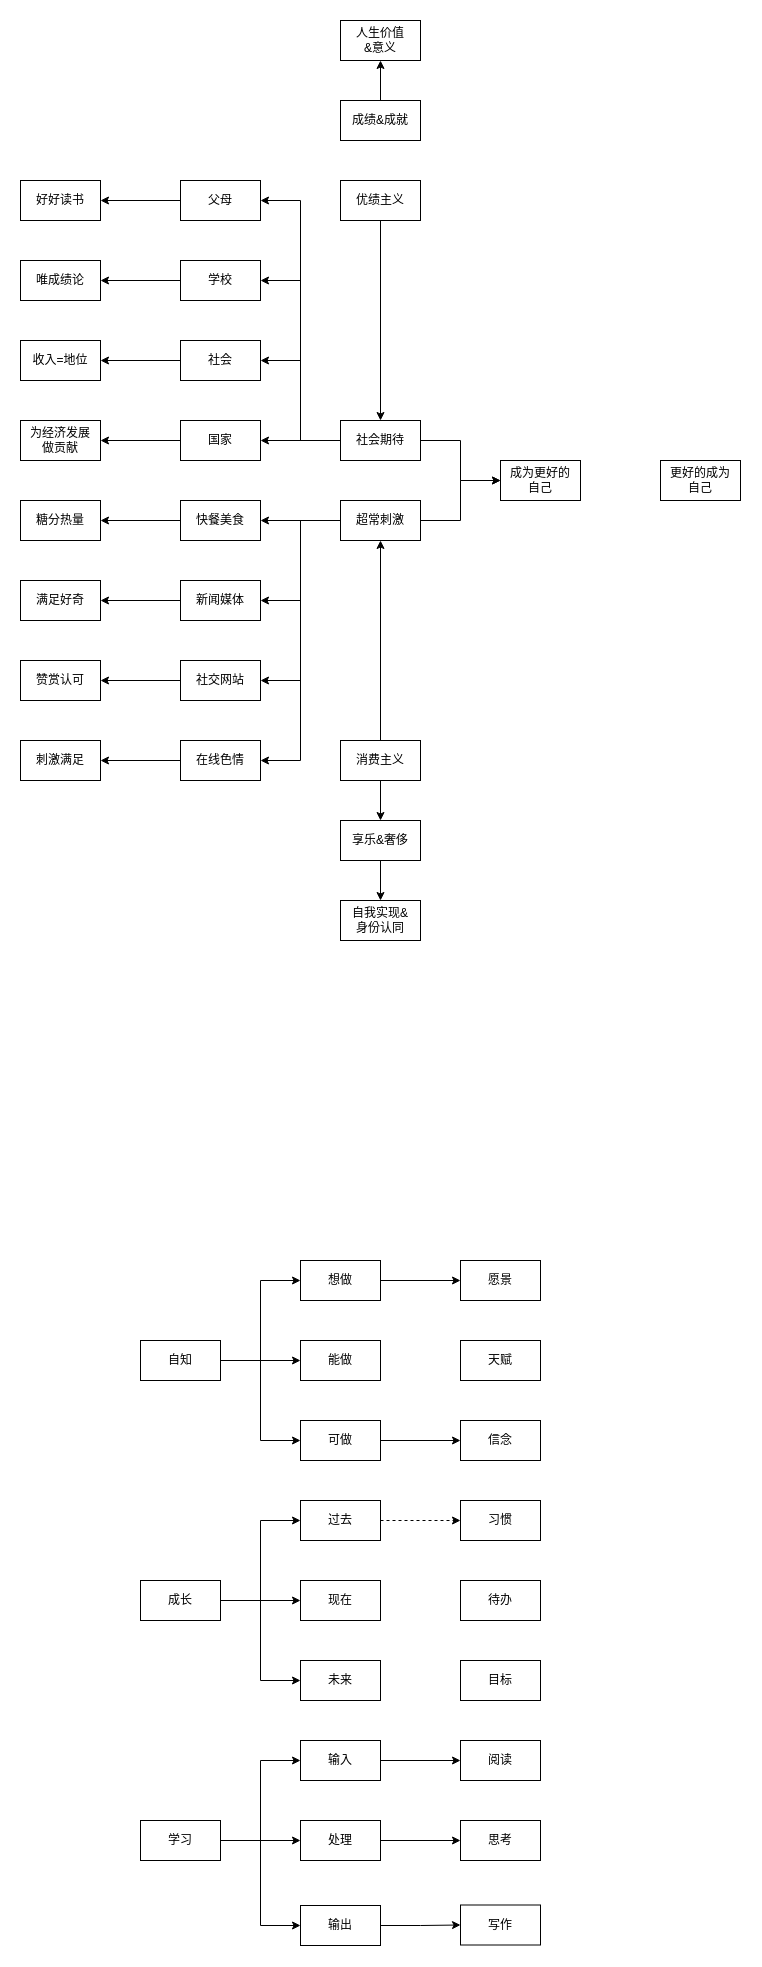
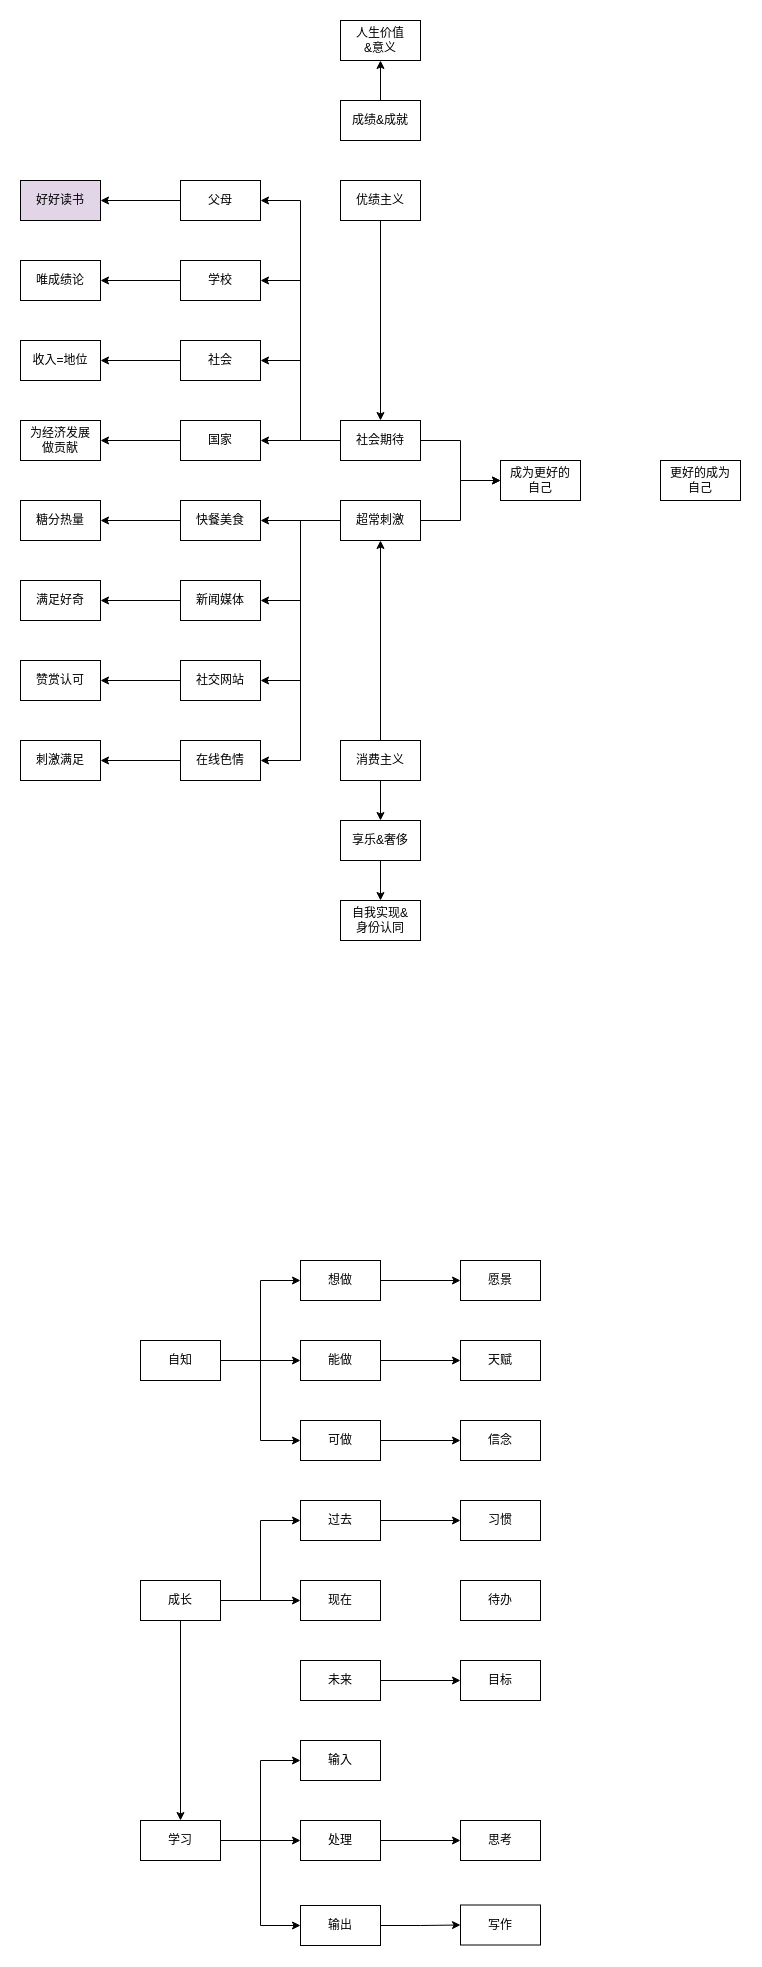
node "好好读书": fillcolor #ffffff -> #e1d5e7
edge "能做" -> "天赋": added
edge "过去" -> "习惯": style dashed -> solid
edge "成长" -> "未来": now "成长" -> "学习"
edge "未来" -> "目标": added
edge "输入" -> "阅读": removed
node "阅读": removed
